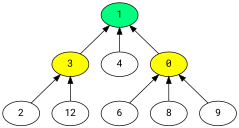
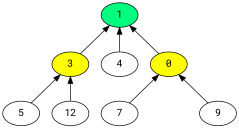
node "2": label "2" -> "5"
node "6": label "6" -> "7"
node "8": removed
